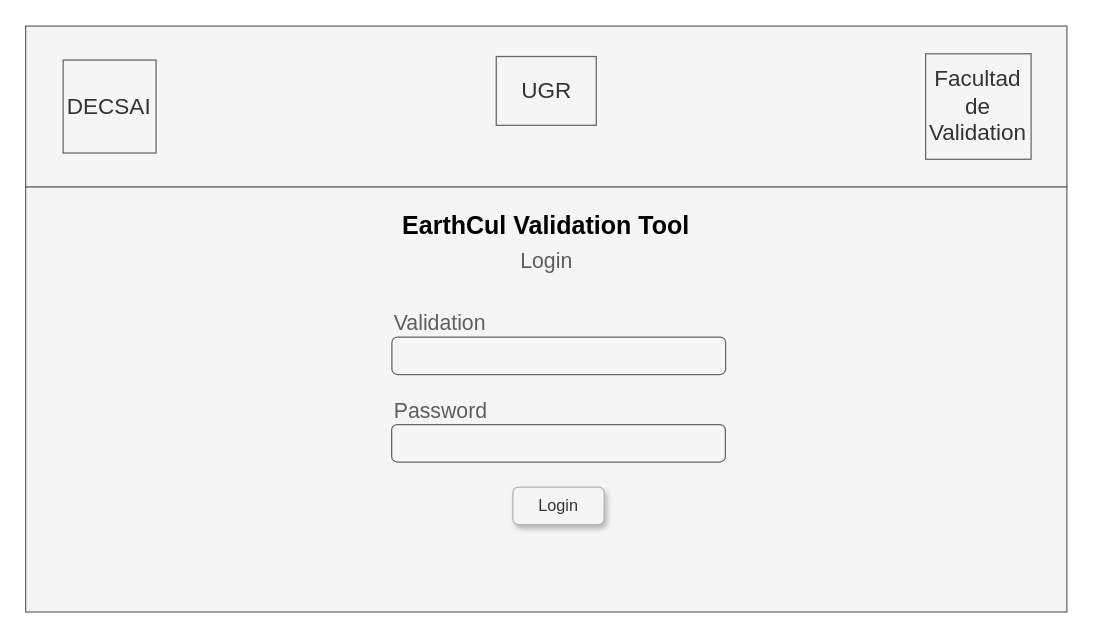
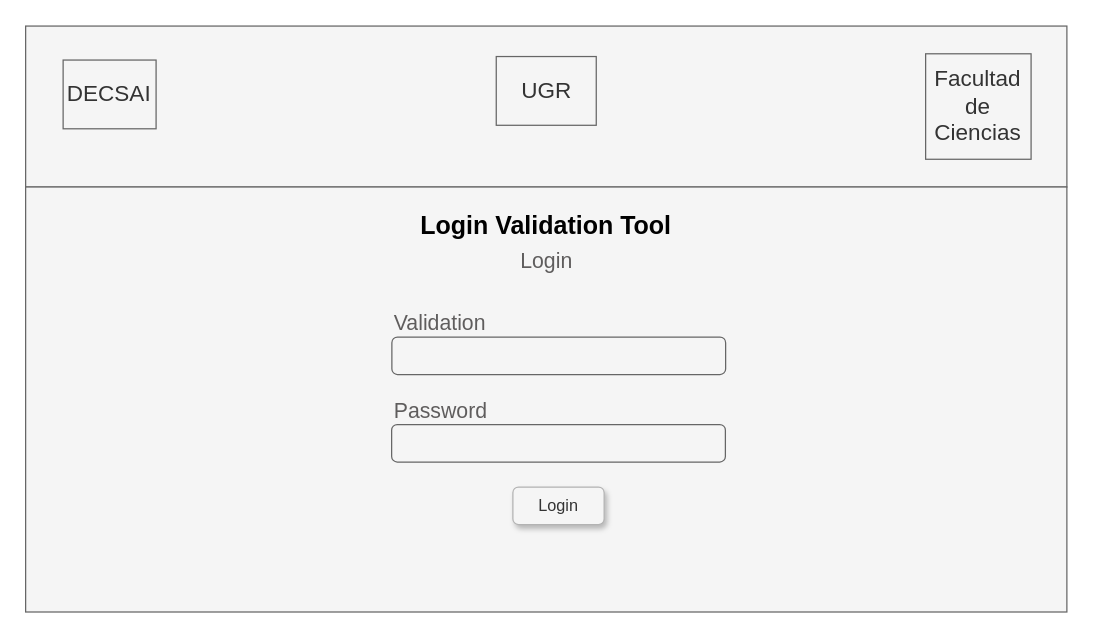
node "DECSAI": size 93x93 -> 93x69
node "Facultad de Validation": label "Facultad de Validation" -> "Facultad de Ciencias"
node "EarthCul Validation Tool": label "EarthCul Validation Tool" -> "Login Validation Tool"
